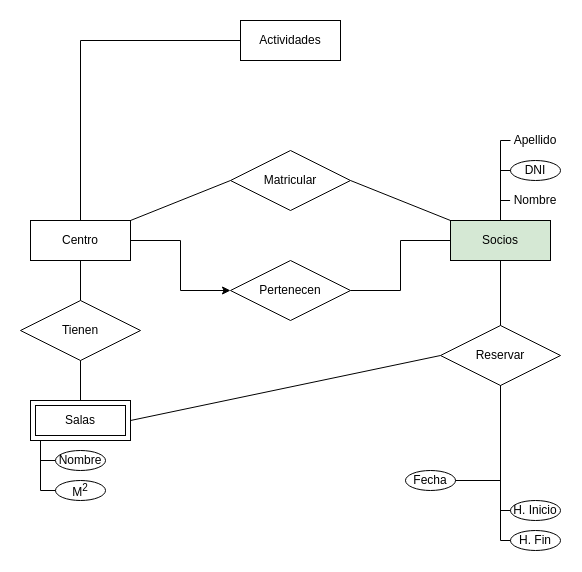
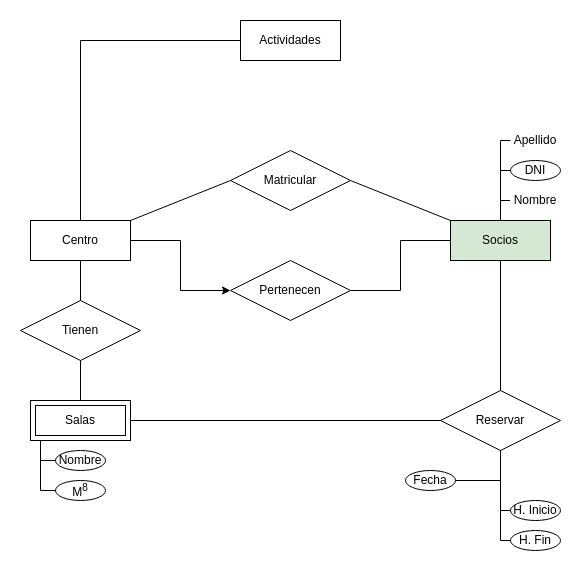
node "Reservar": moved (501, 356) -> (501, 421)
node "M2": label "M2" -> "M8"
